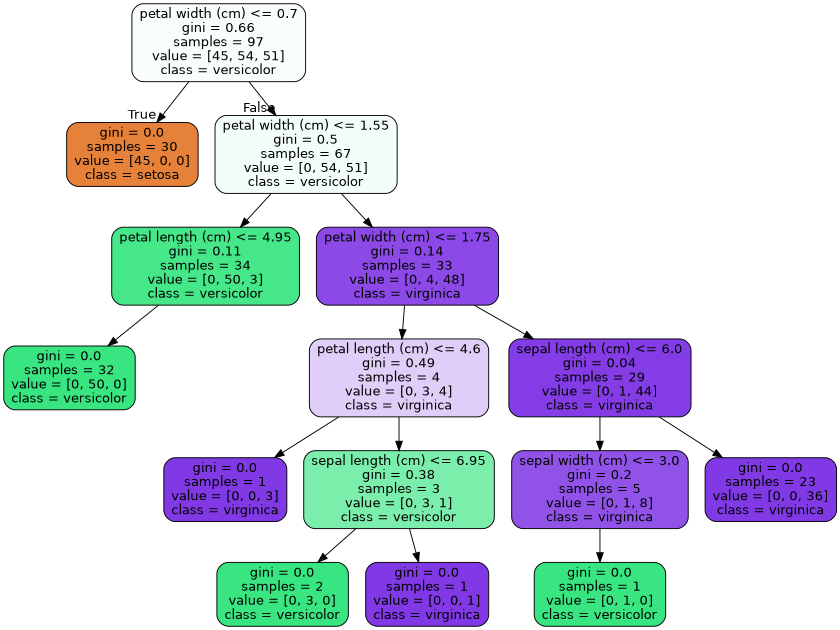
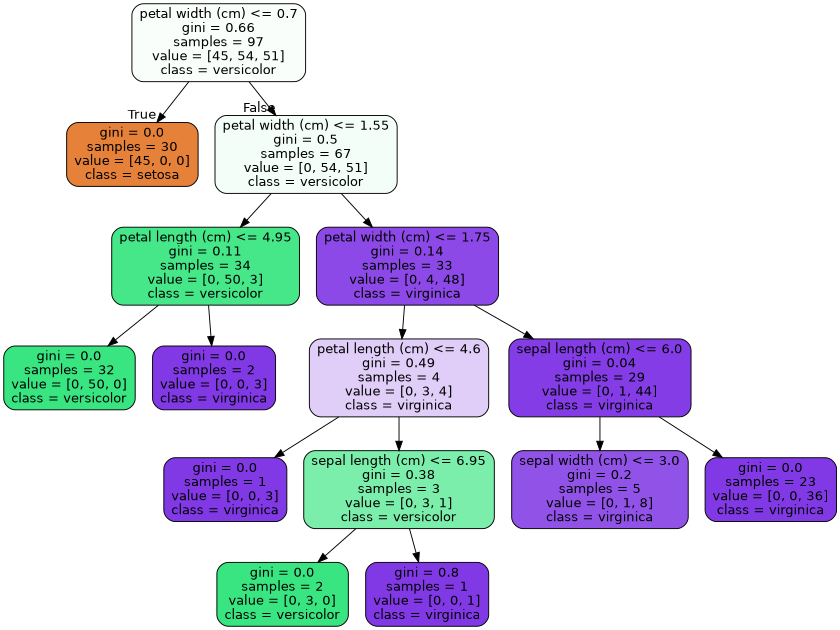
node "gini = 0.0 samples = 2 value = [0, 0, 3] class = virginica": added
node "gini = 0.0 samples = 1 value = [0, 0, 1] class = virginica": label "gini = 0.0 samples = 1 value = [0, 0, 1] class = virginica" -> "gini = 0.8 samples = 1 value = [0, 0, 1] class = virginica"
node "gini = 0.0 samples = 1 value = [0, 1, 0] class = versicolor": removed
